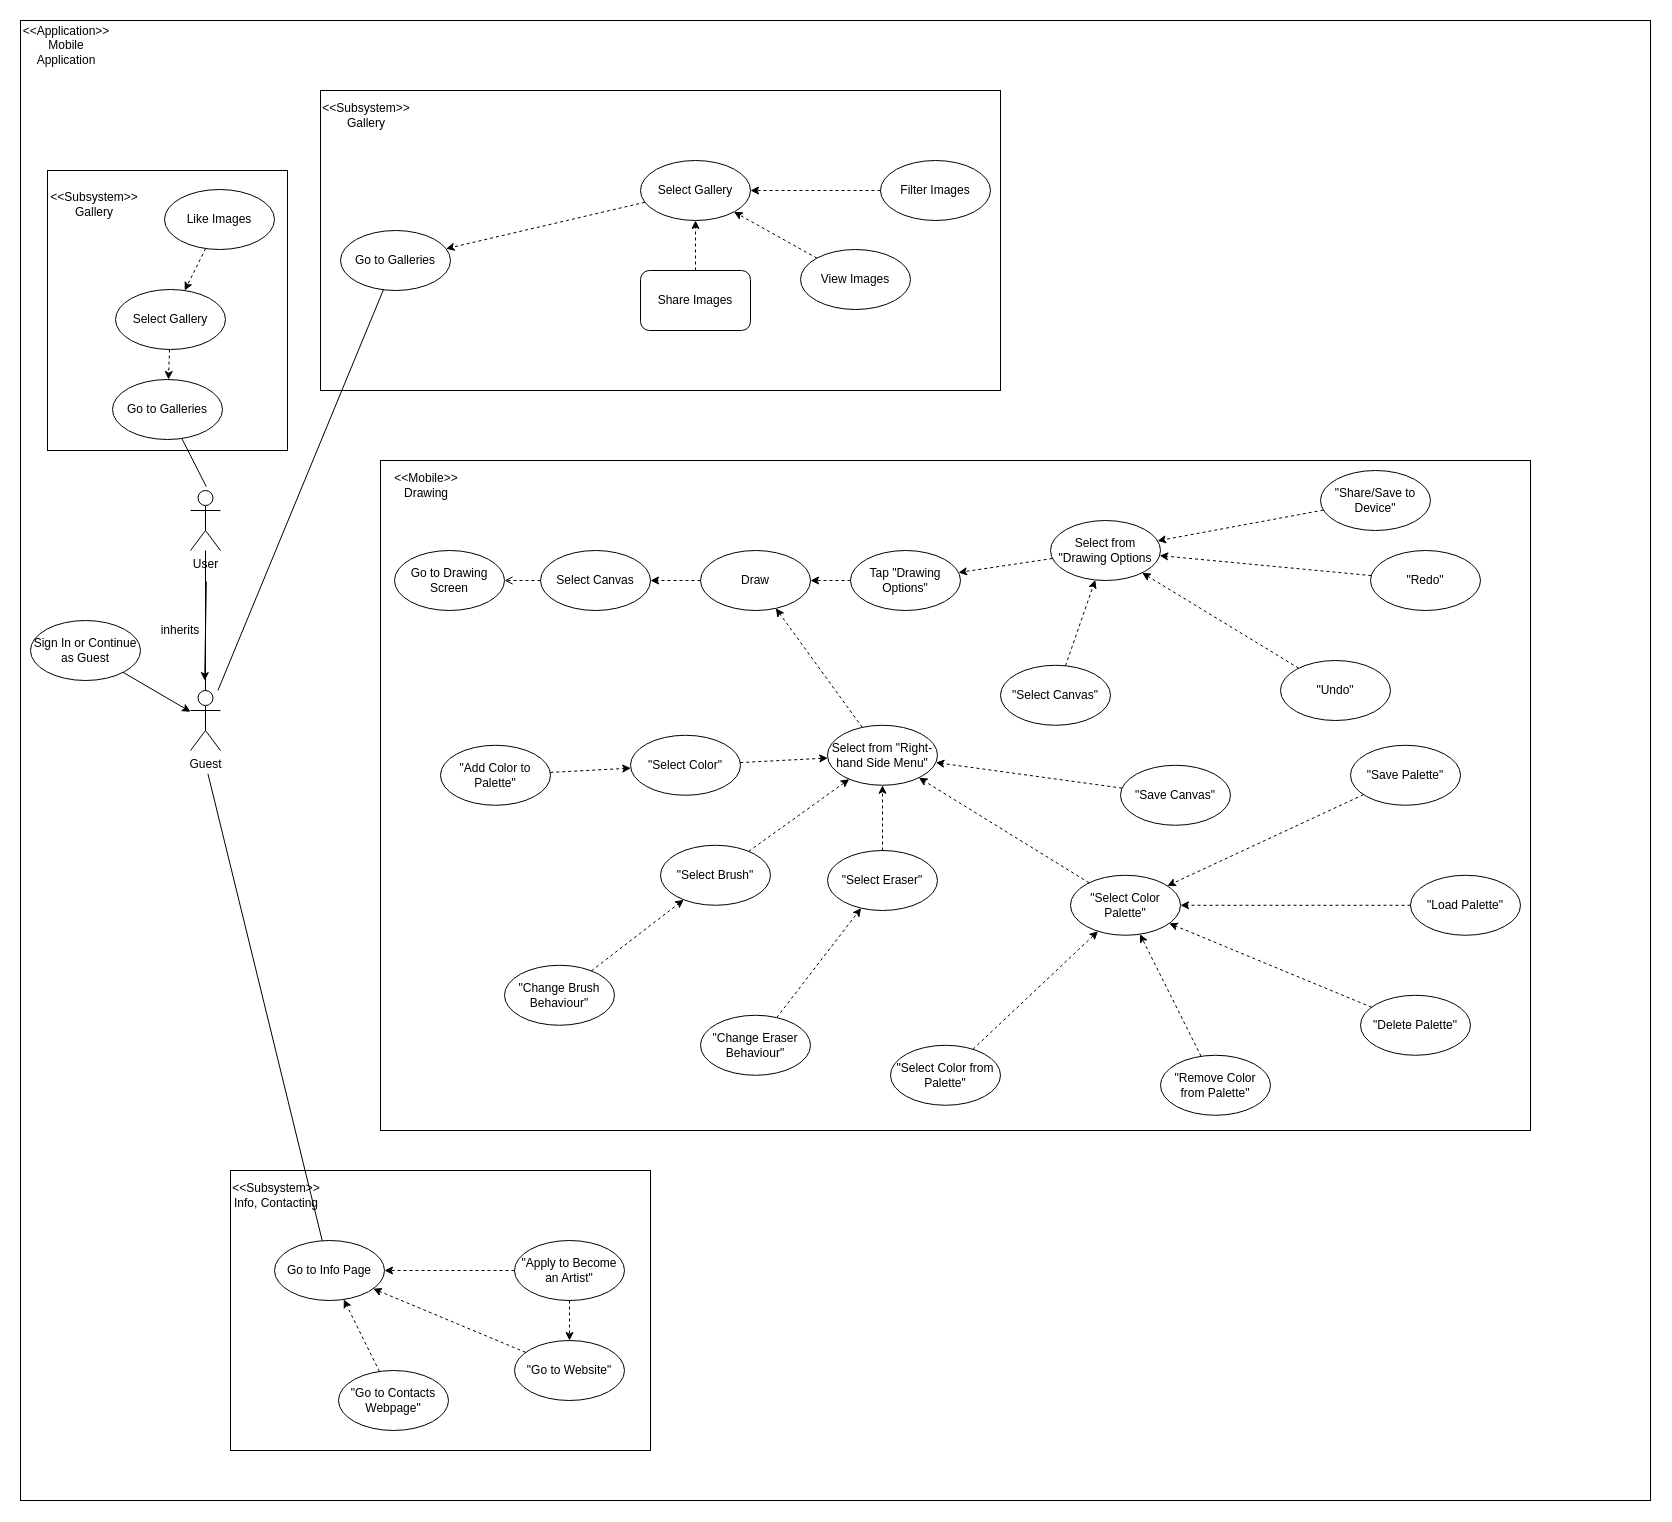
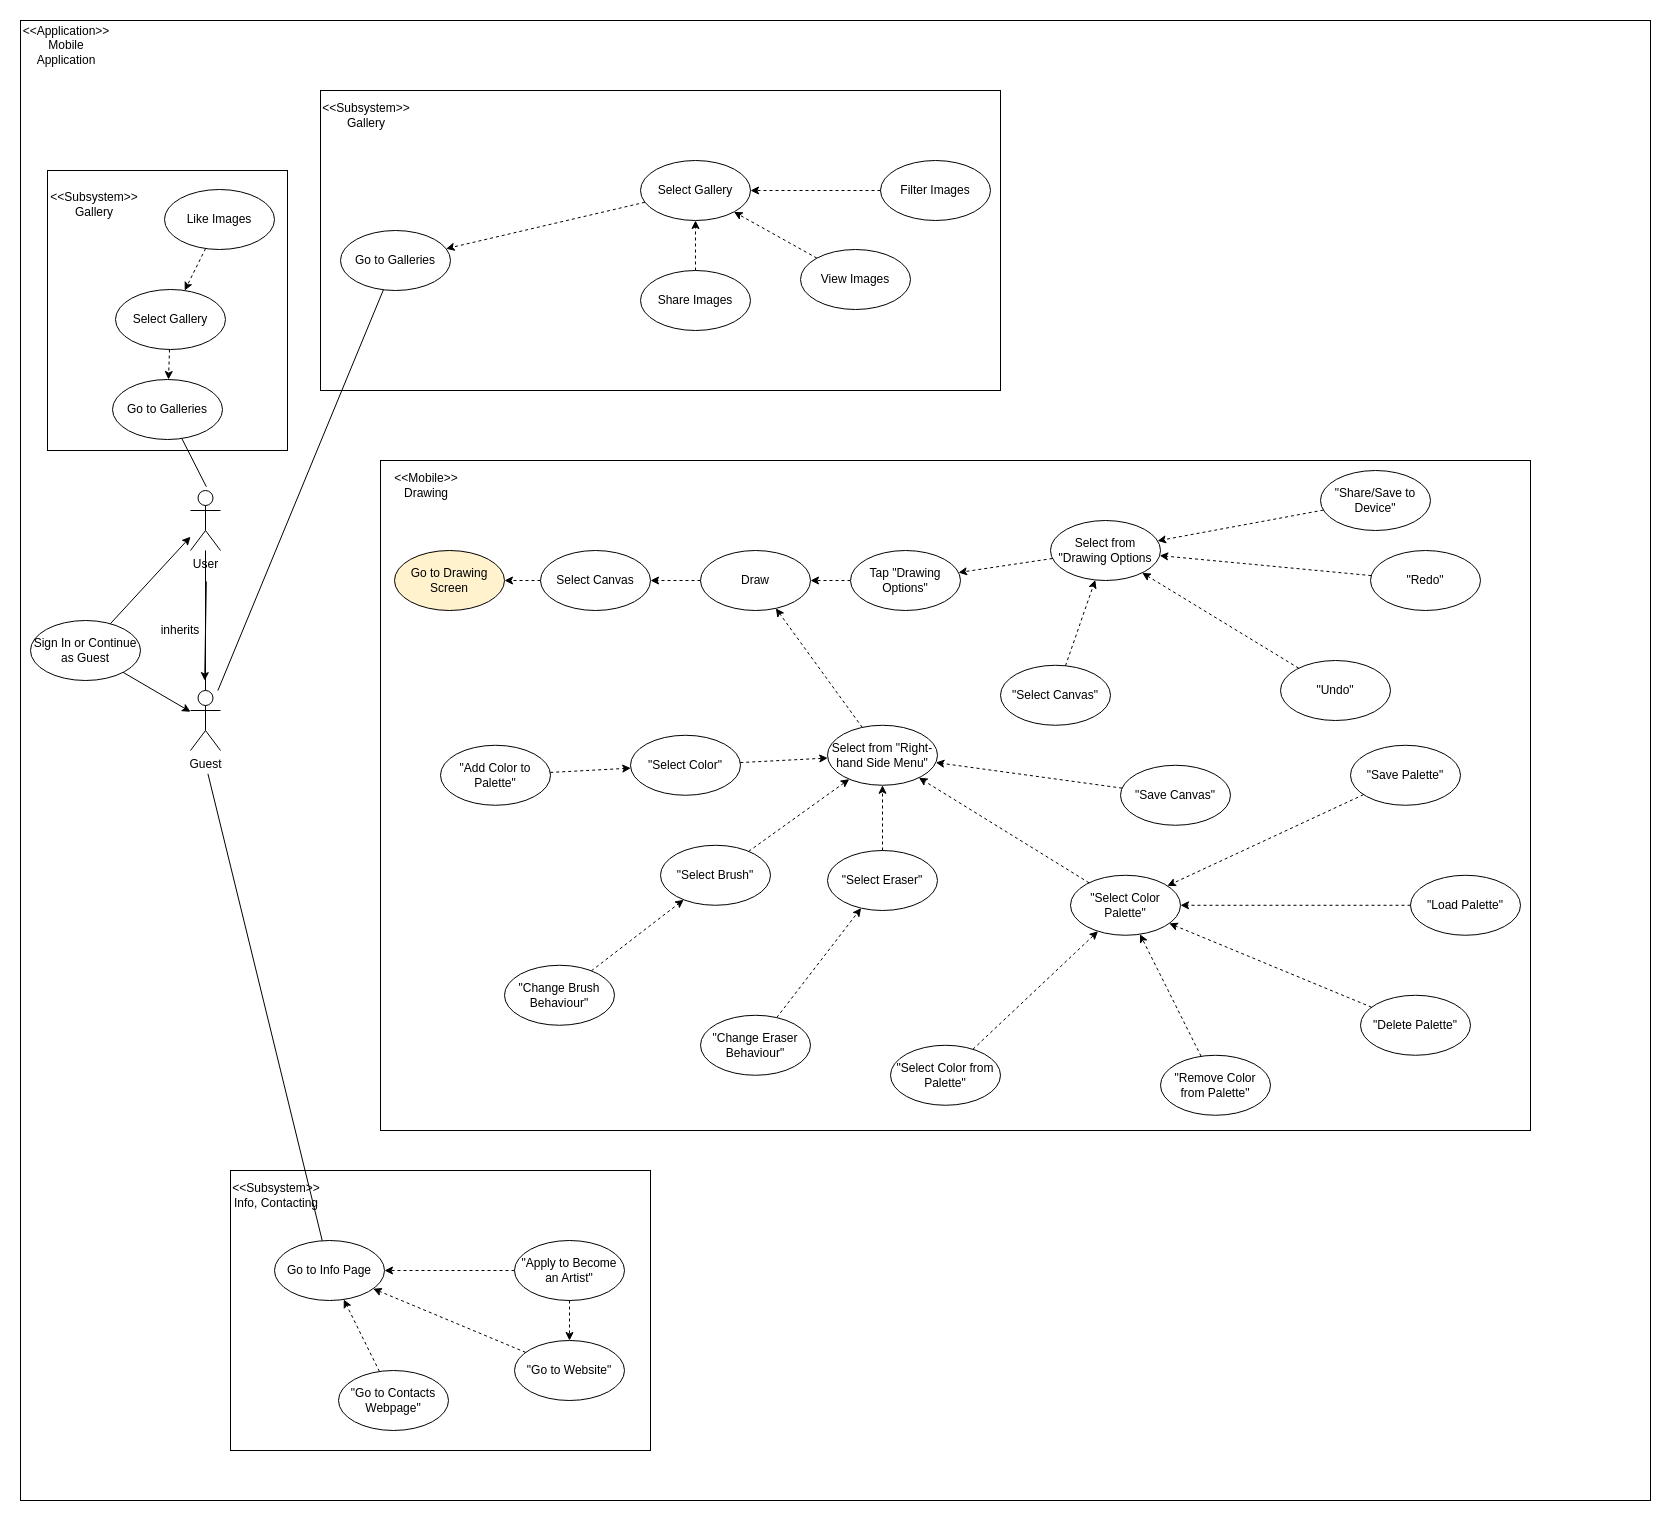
node "Share Images": shape rounded rectangle -> ellipse
node "Go to Drawing Screen": fillcolor #ffffff -> #fff2cc
edge "Select Canvas" -> "Go to Drawing Screen": arrowhead open -> classic
edge "Sign In or Continue as Guest" -> "User": added
